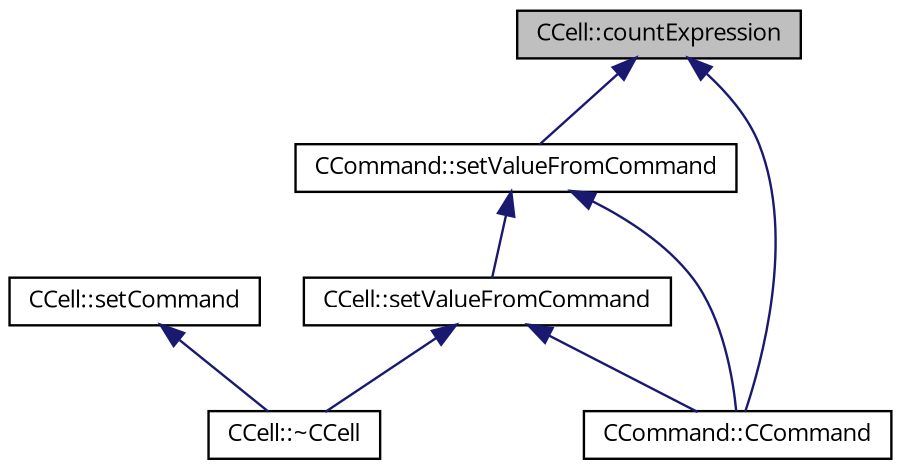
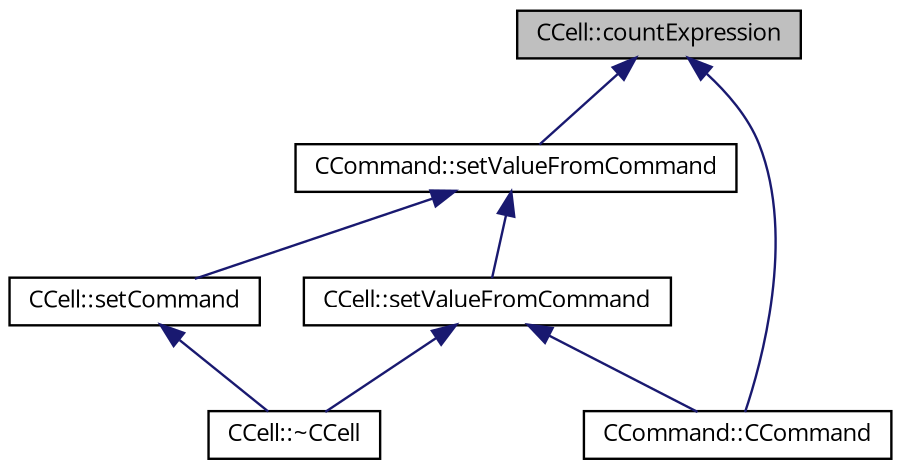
edge "CCommand::CCommand" -> "CCommand::setValueFromCommand": now "CCell::setCommand" -> "CCommand::setValueFromCommand"
